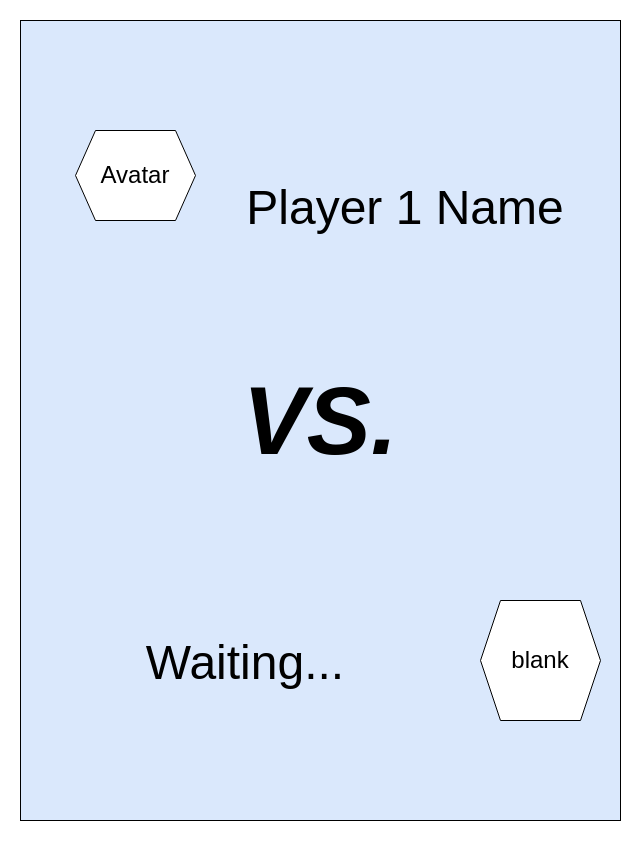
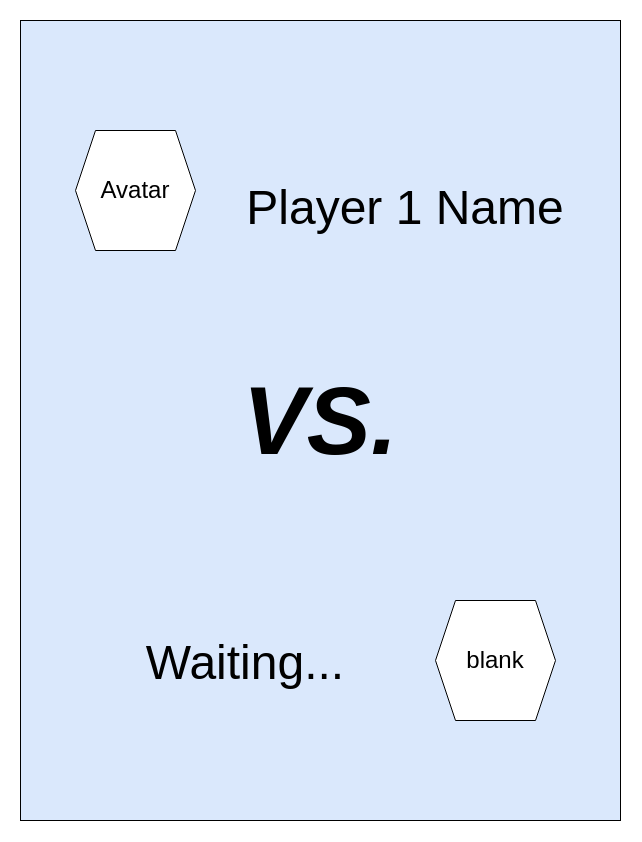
node "Avatar": size 120x90 -> 120x120
node "blank": moved (541, 661) -> (496, 661)
